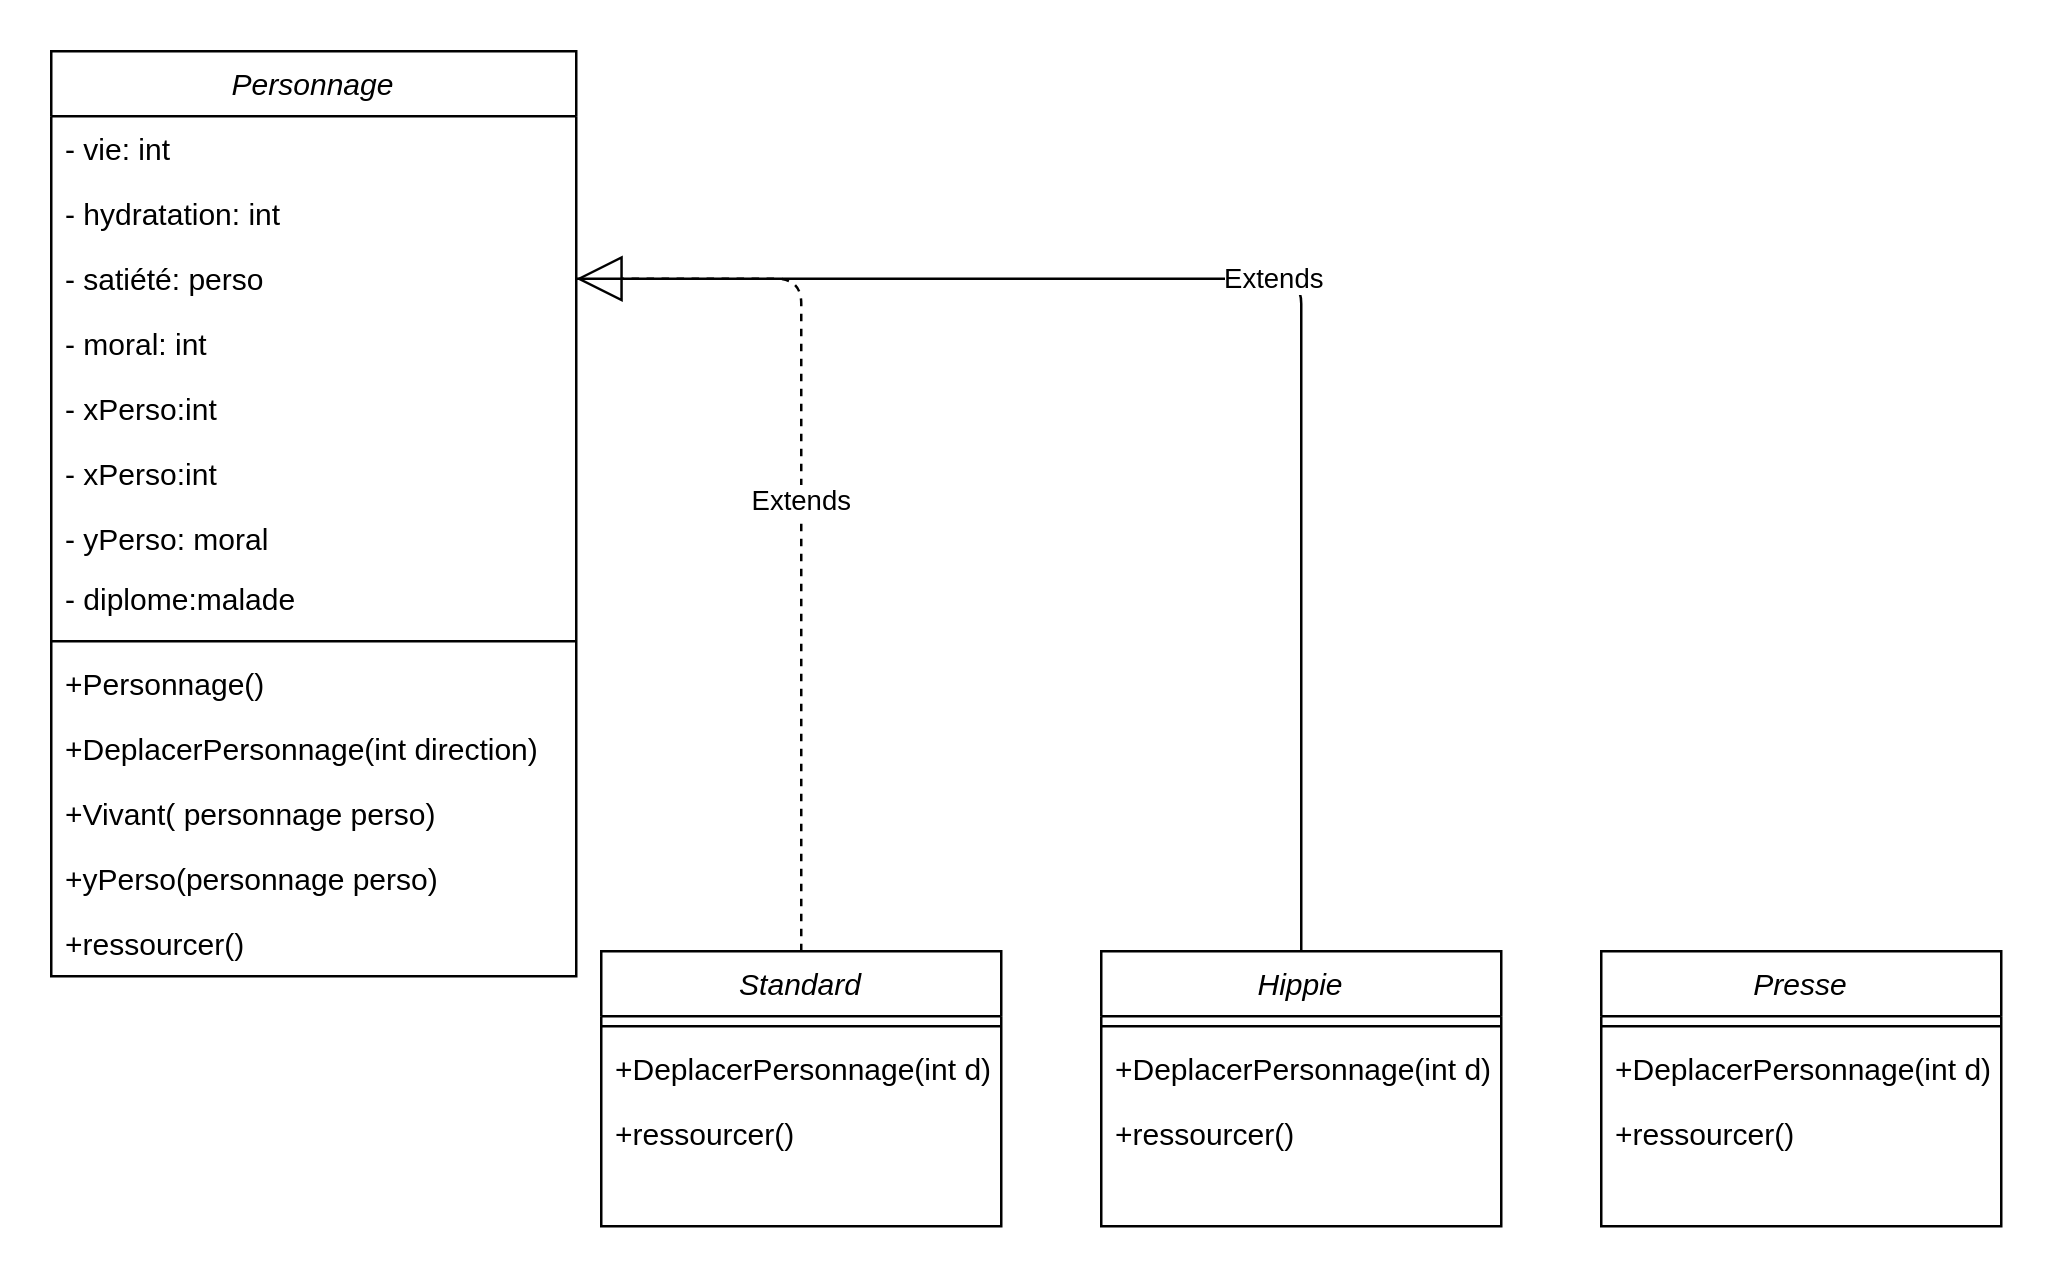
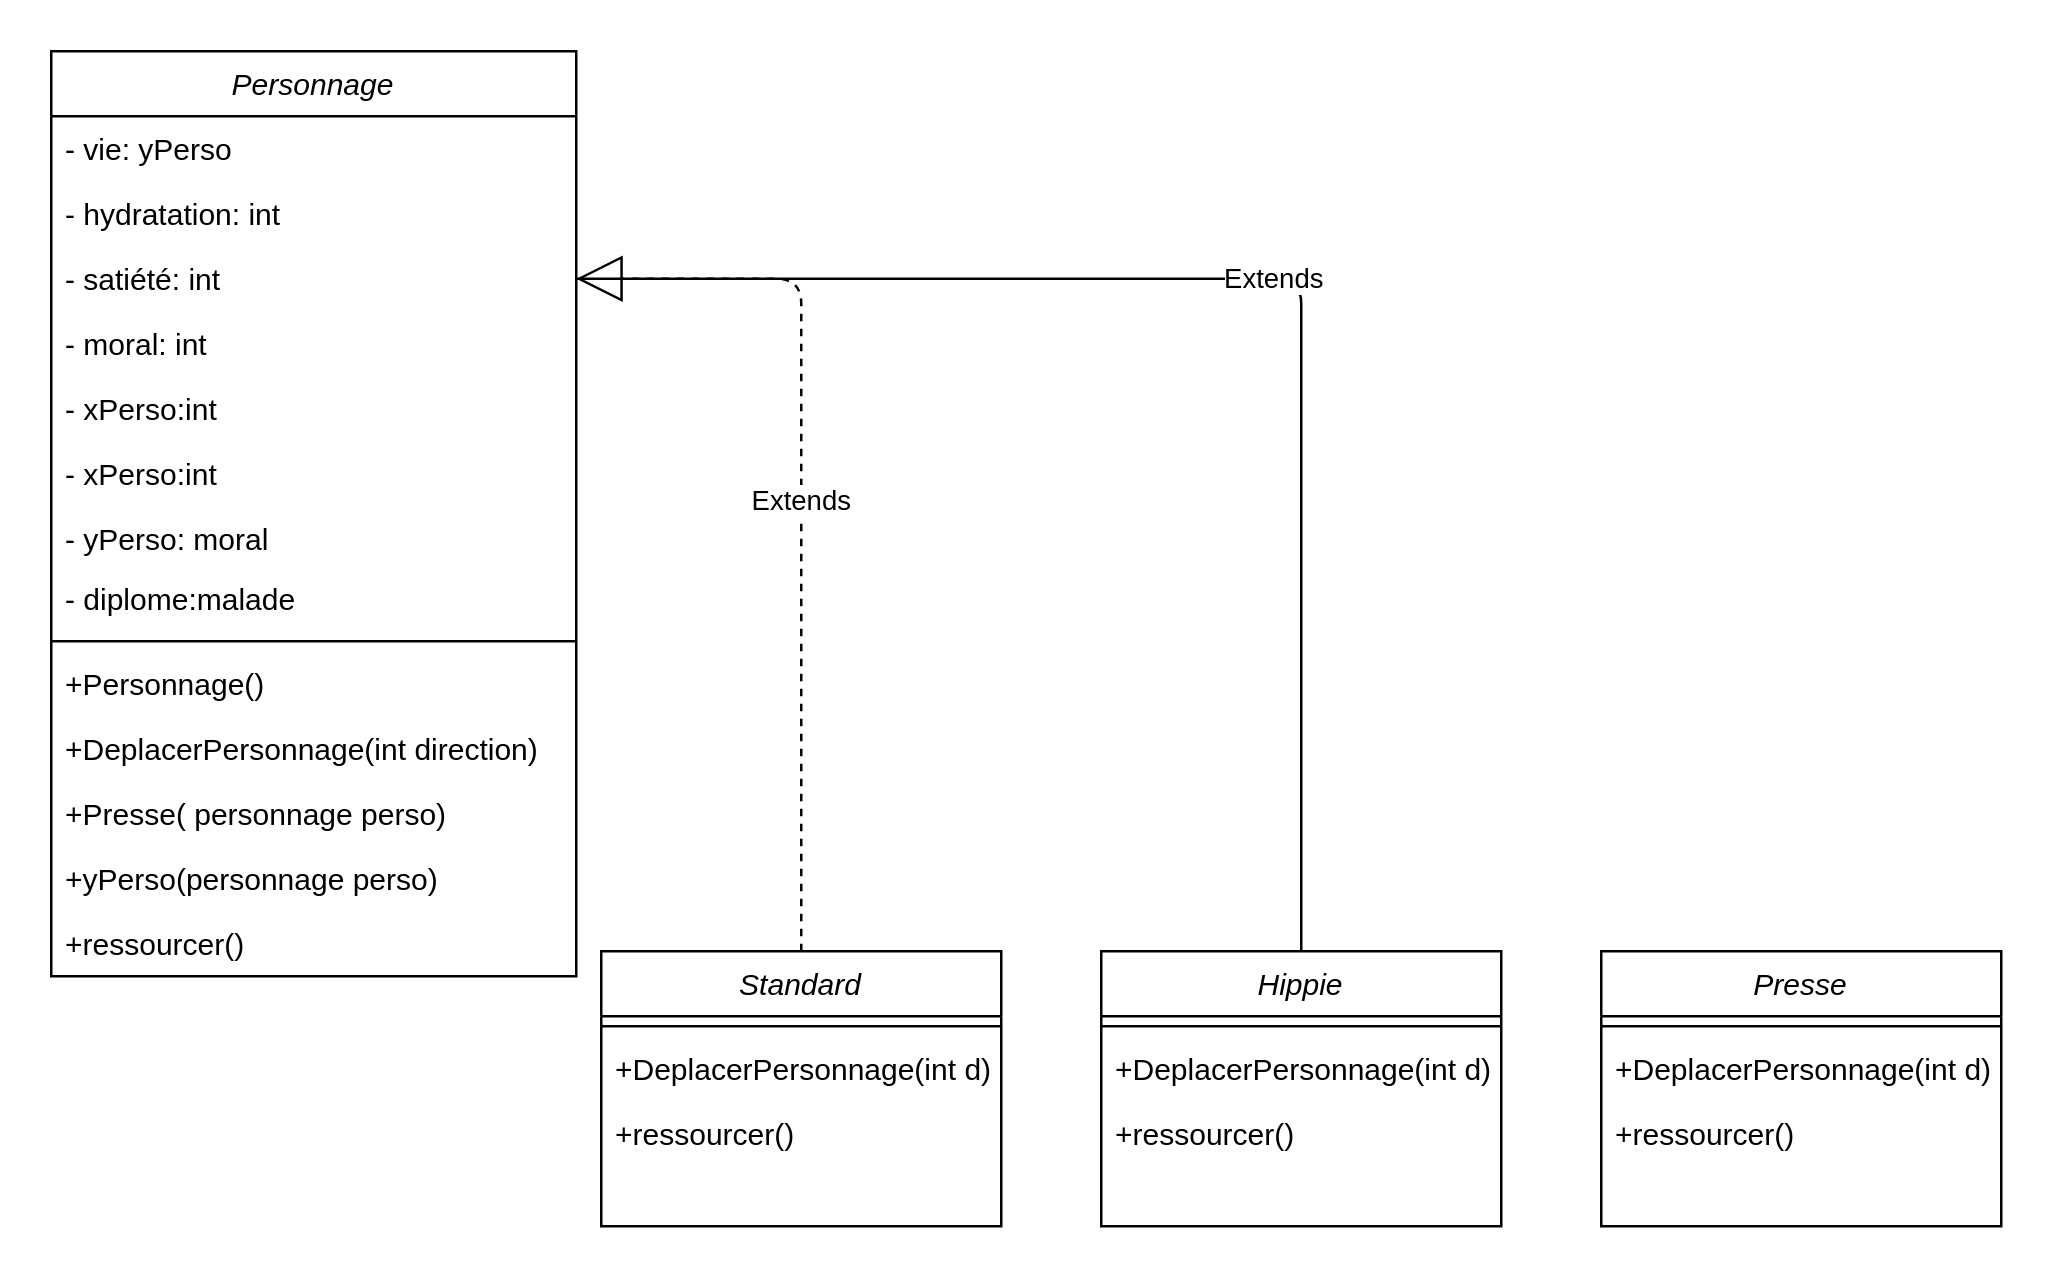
node "- vie: int": label "- vie: int" -> "- vie: yPerso"
node "- satiété: perso": label "- satiété: perso" -> "- satiété: int"
node "+Vivant( personnage perso)": label "+Vivant( personnage perso)" -> "+Presse( personnage perso)"
